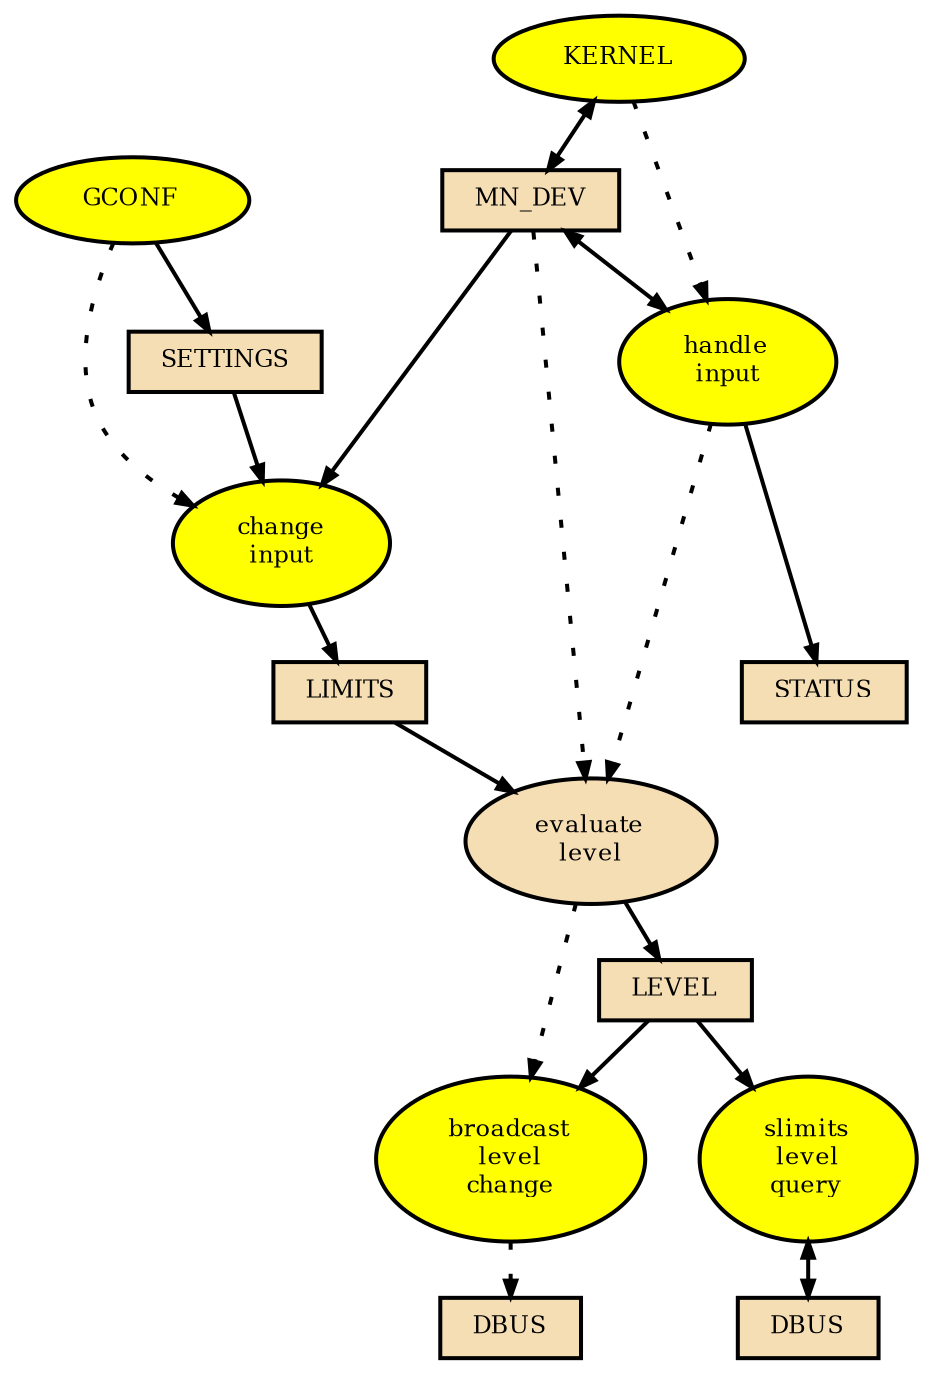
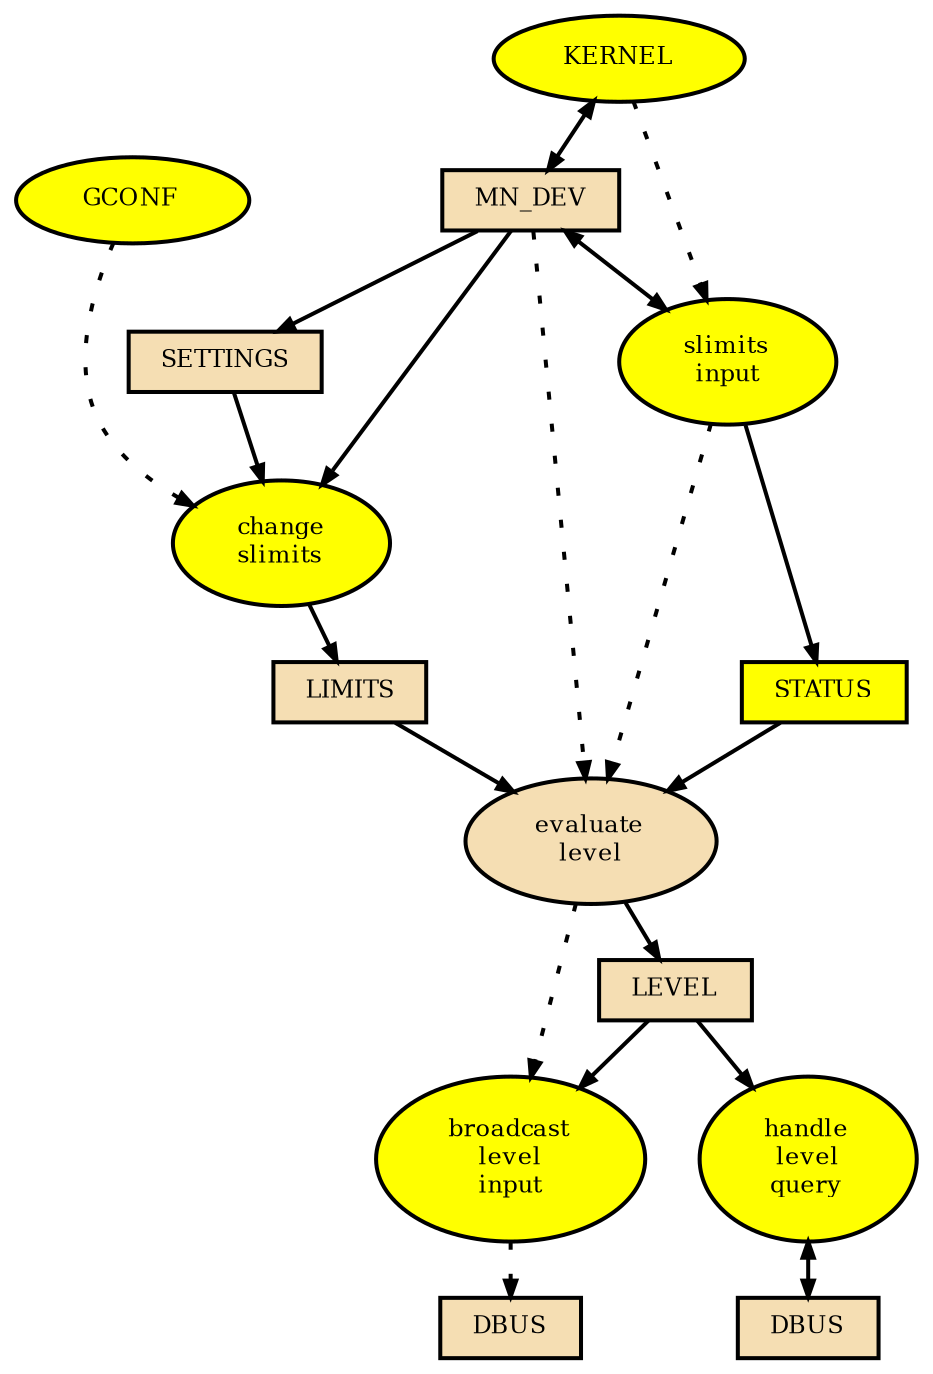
edge "GCONF" -> "SETTINGS": now "MN_DEV" -> "SETTINGS"
node "handle input": label "handle input" -> "slimits input"
node "change input": label "change input" -> "change slimits"
node "STATUS": fillcolor wheat -> yellow
edge "STATUS" -> "evaluate level": added
node "broadcast level change": label "broadcast level change" -> "broadcast level input"
node "slimits level query": label "slimits level query" -> "handle level query"
